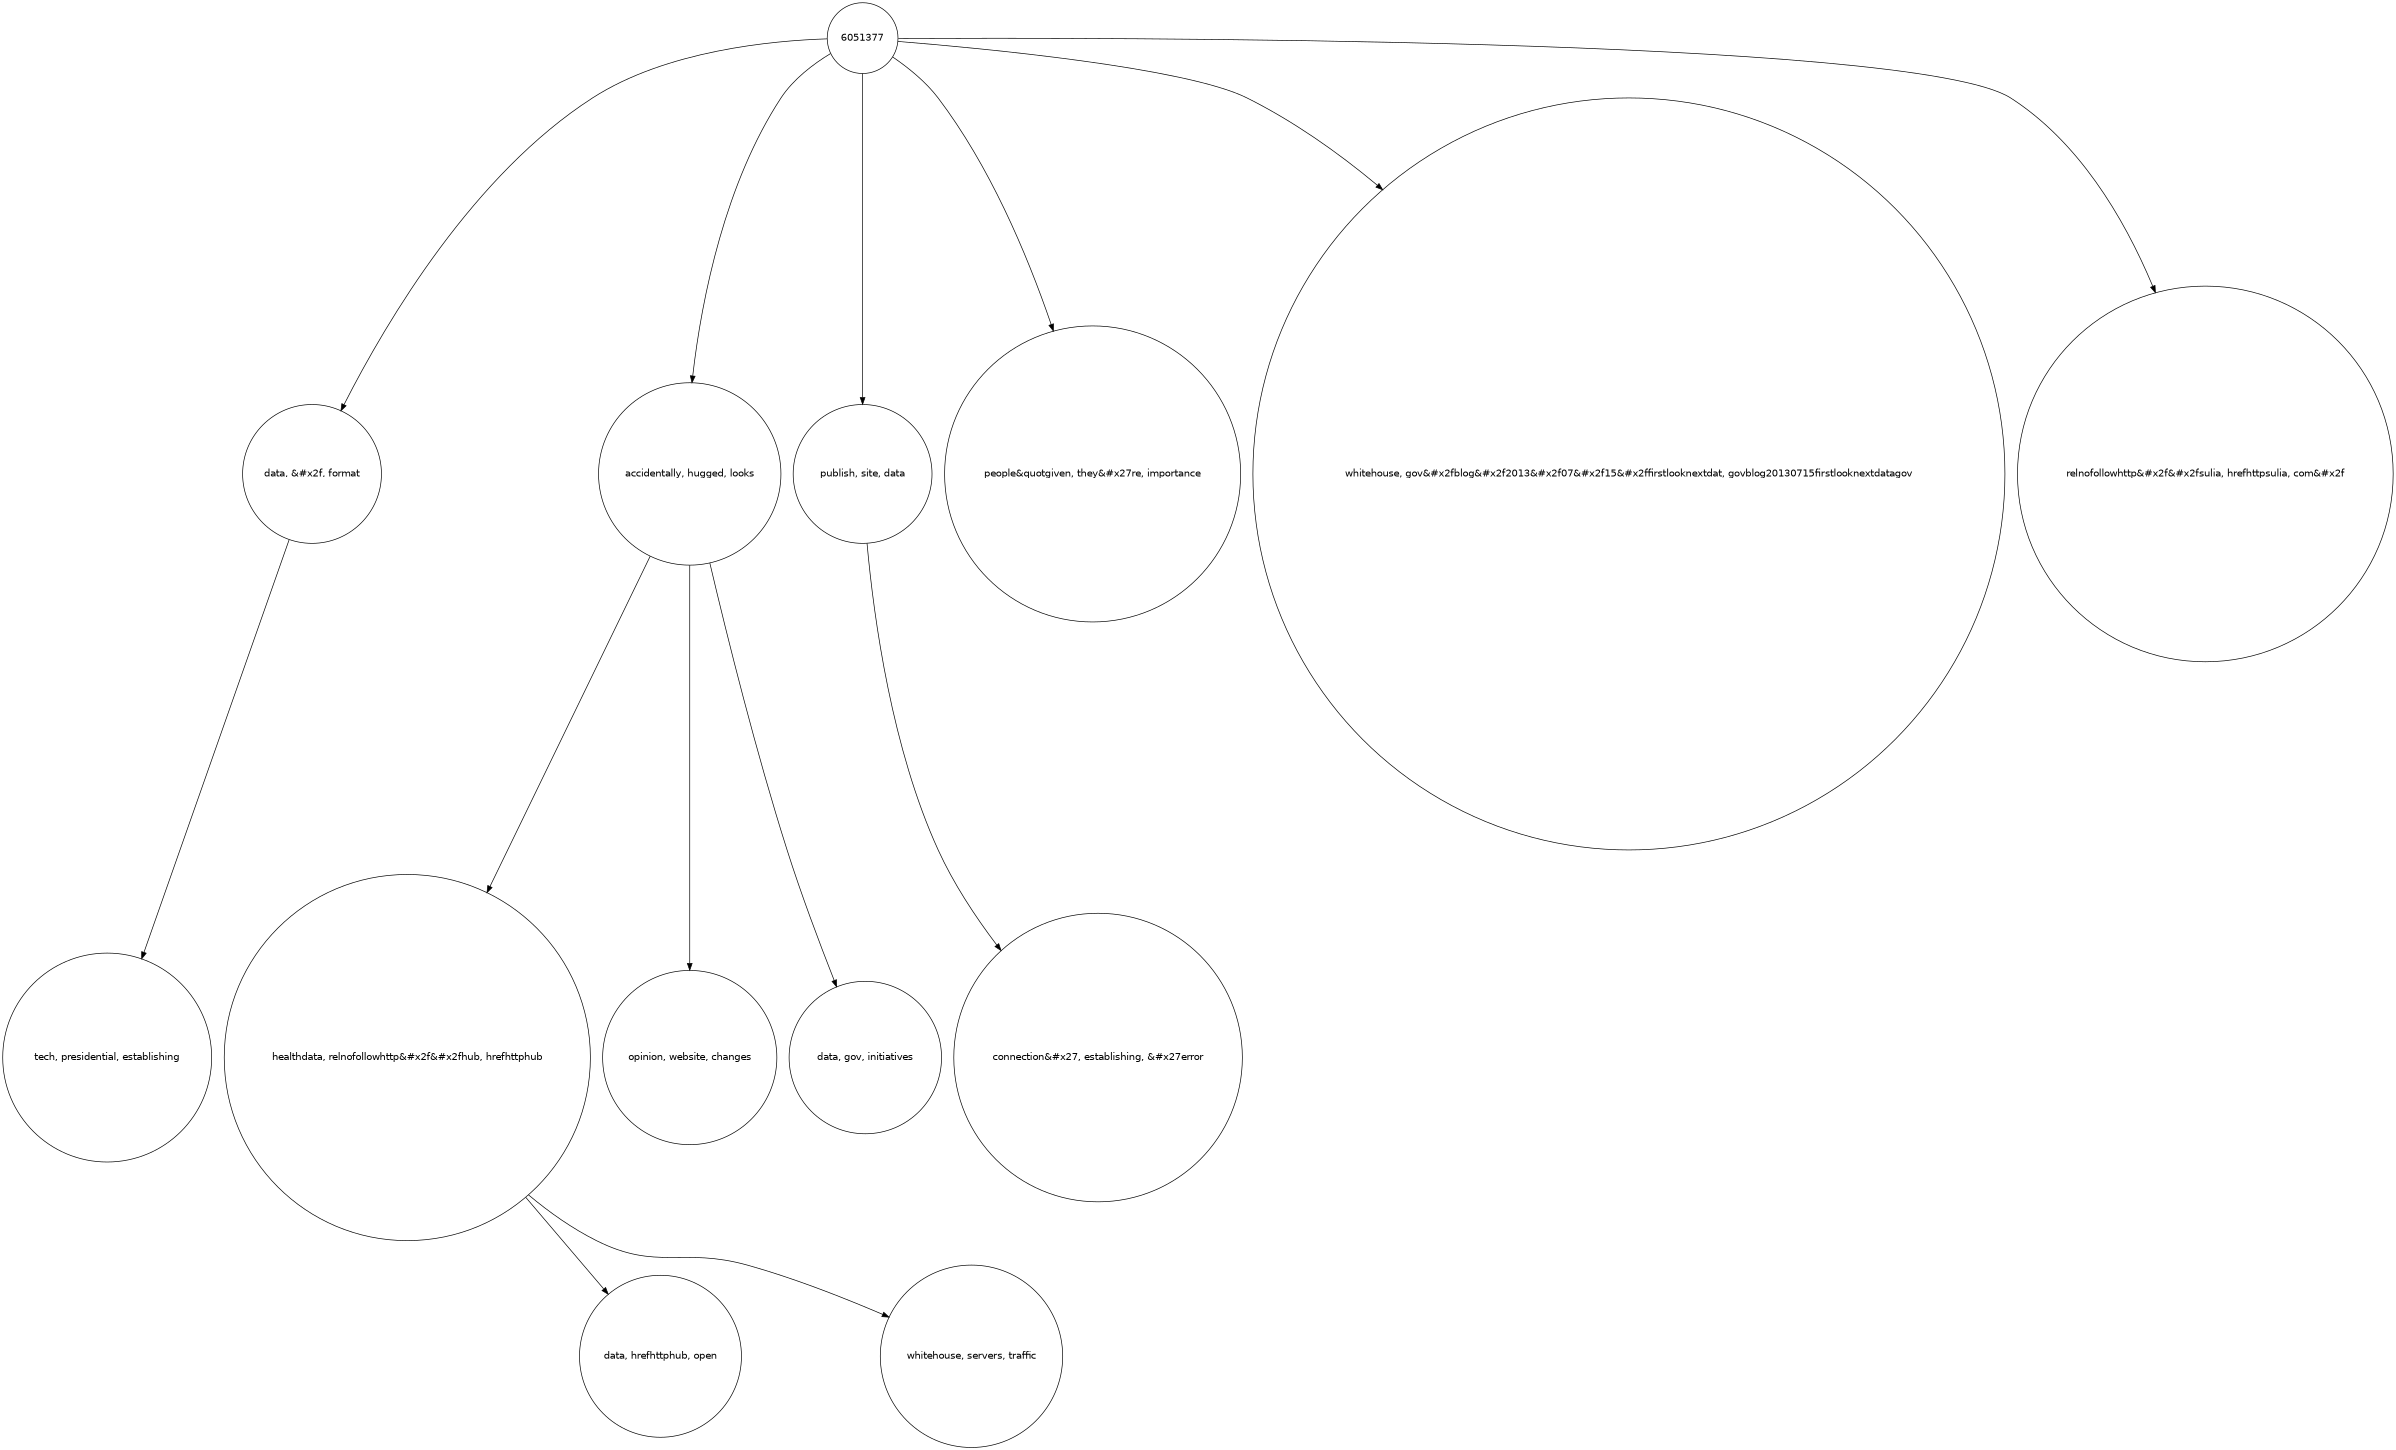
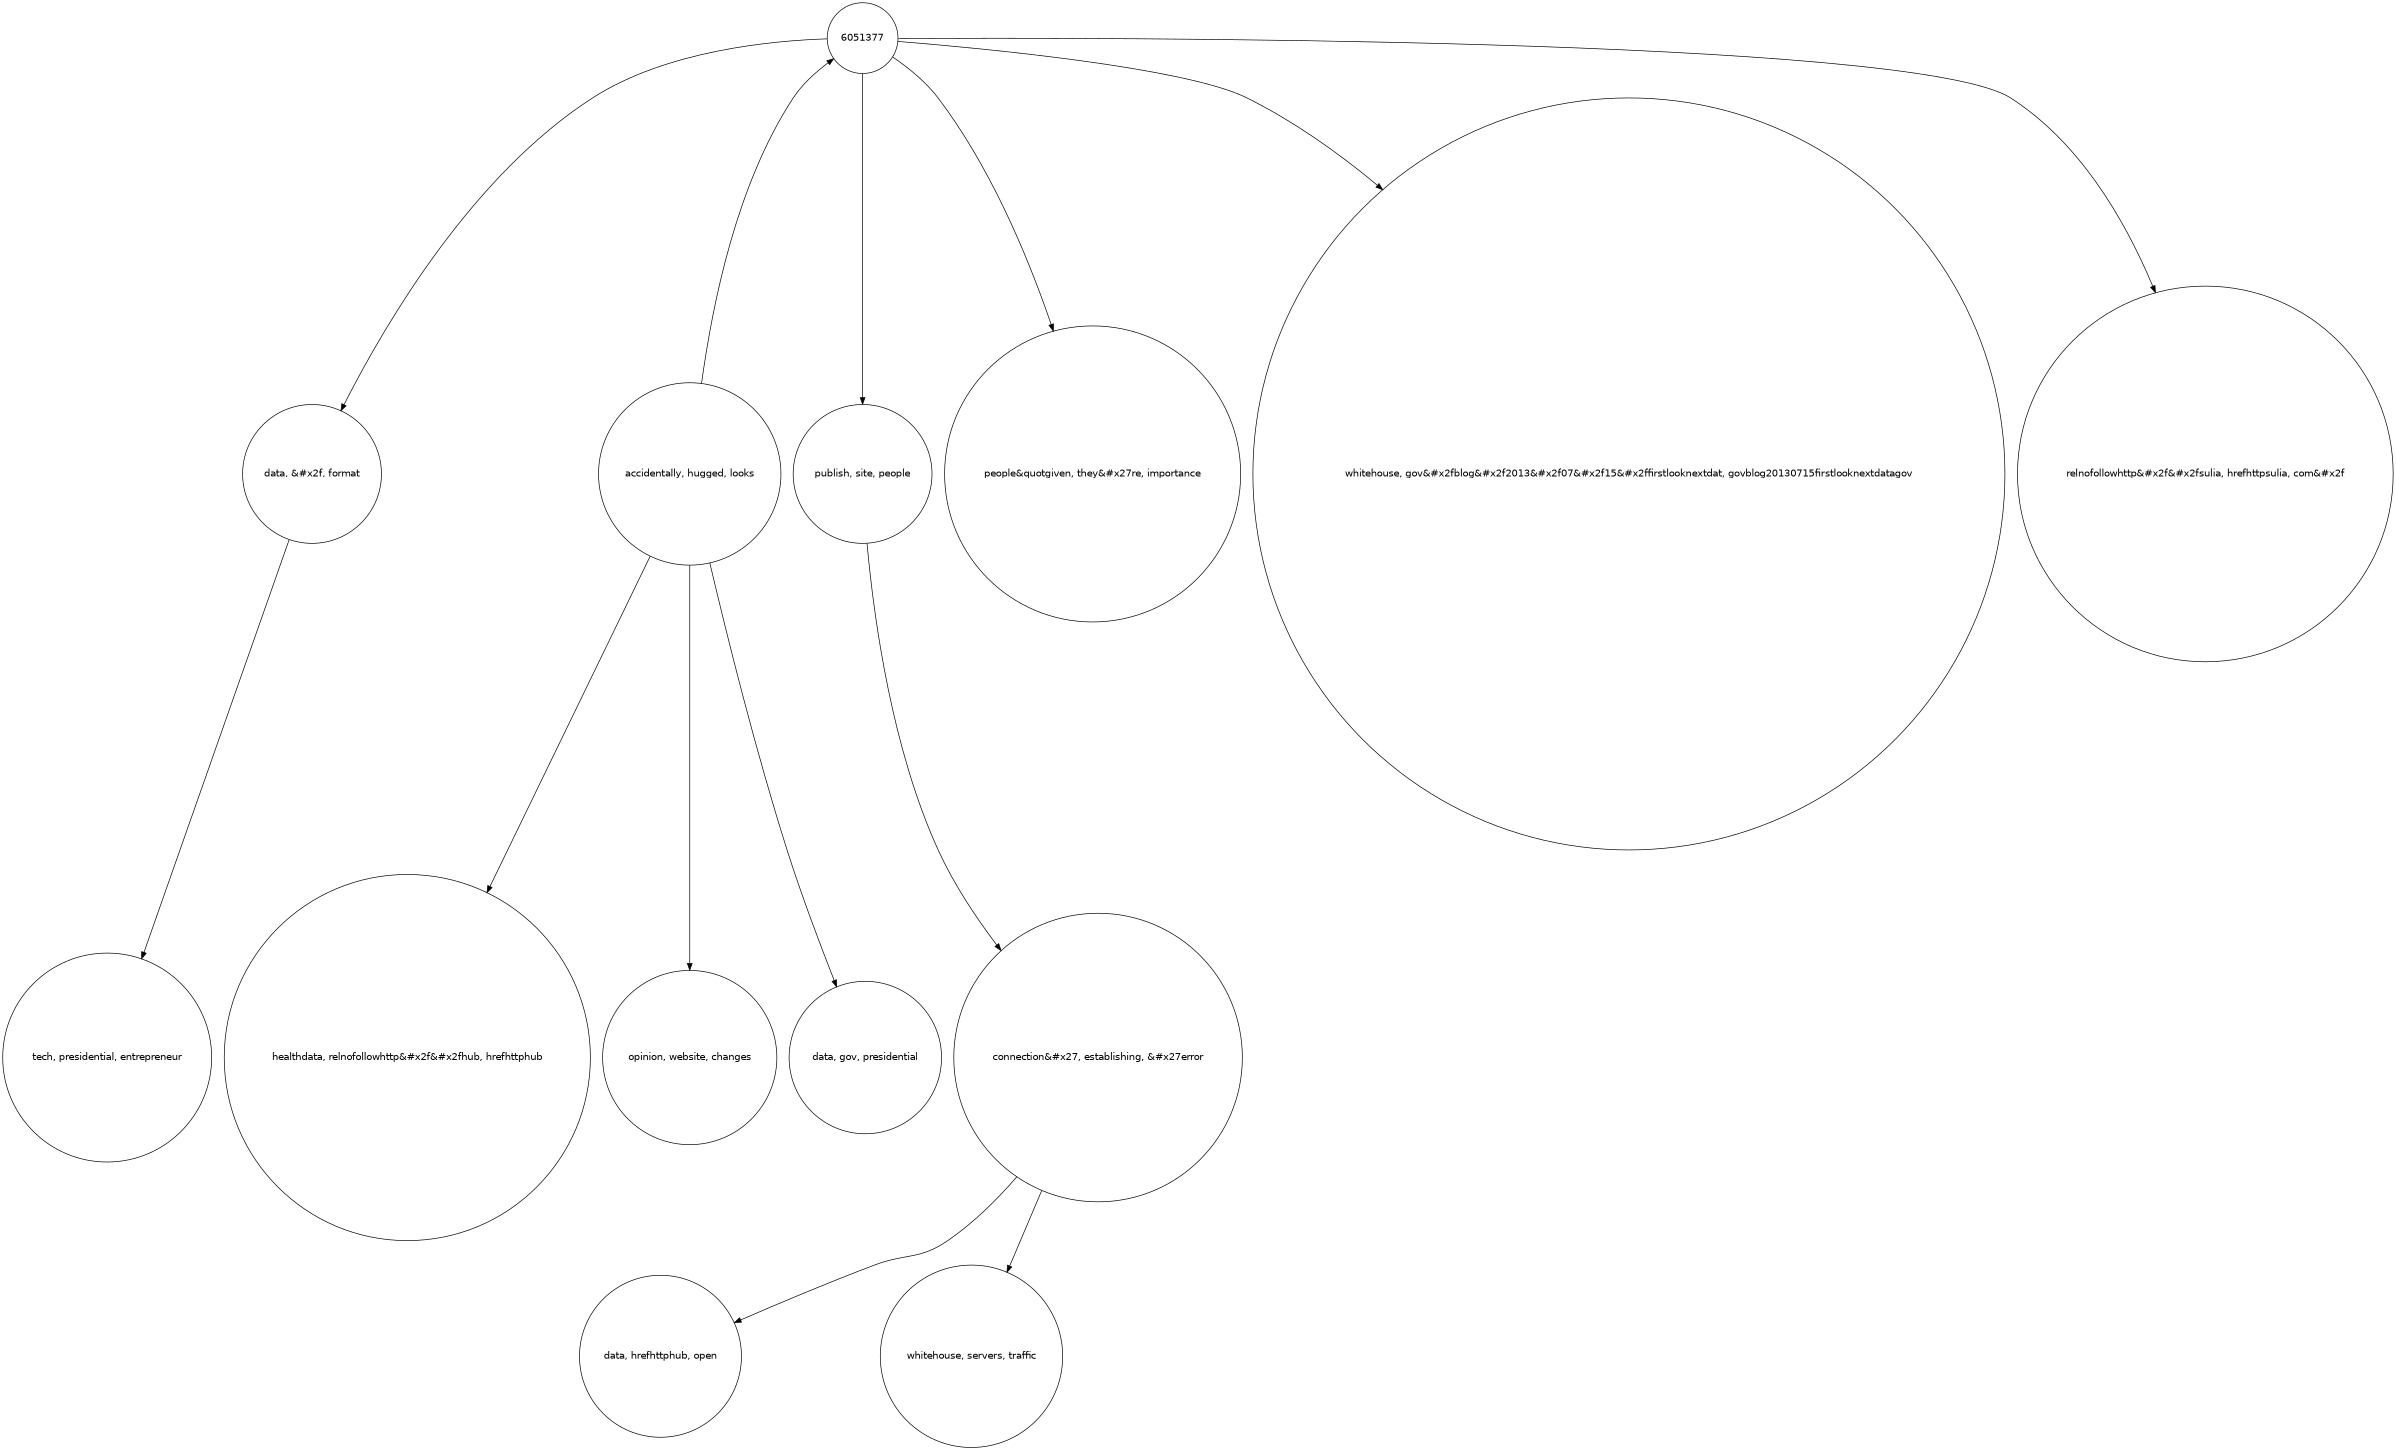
edge "6051377" -> "accidentally, hugged, looks": reversed
node "publish, site, data": label "publish, site, data" -> "publish, site, people"
node "tech, presidential, establishing": label "tech, presidential, establishing" -> "tech, presidential, entrepreneur"
node "data, gov, initiatives": label "data, gov, initiatives" -> "data, gov, presidential"
edge "healthdata, relnofollowhttp&#x2f&#x2fhub, hrefhttphub" -> "data, hrefhttphub, open": now "connection&#x27, establishing, &#x27error" -> "data, hrefhttphub, open"
edge "healthdata, relnofollowhttp&#x2f&#x2fhub, hrefhttphub" -> "whitehouse, servers, traffic": now "connection&#x27, establishing, &#x27error" -> "whitehouse, servers, traffic"
